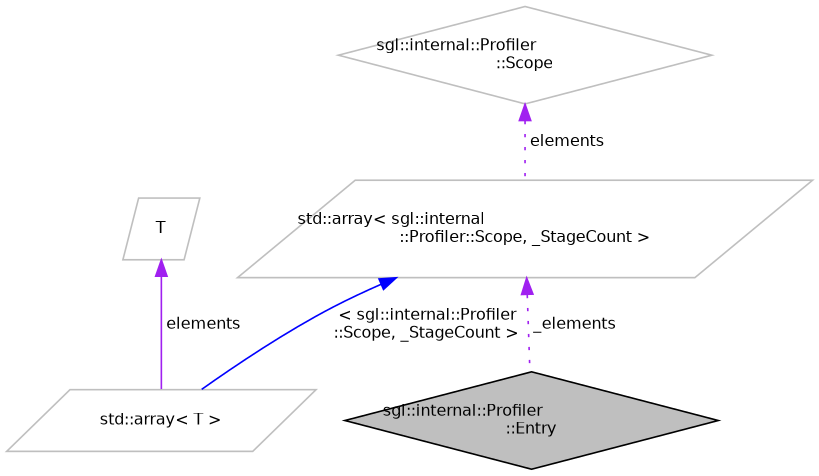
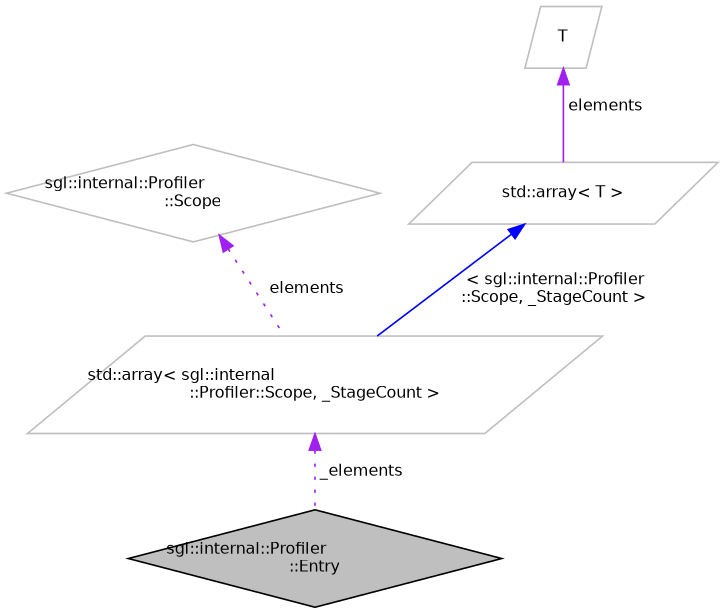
edge "std::array< T >" -> "std::array< sgl::internal ::Profiler::Scope, _StageCount >": reversed
